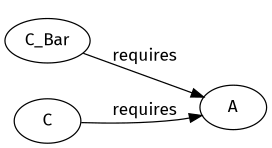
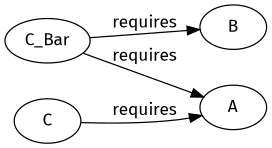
node "B": added
